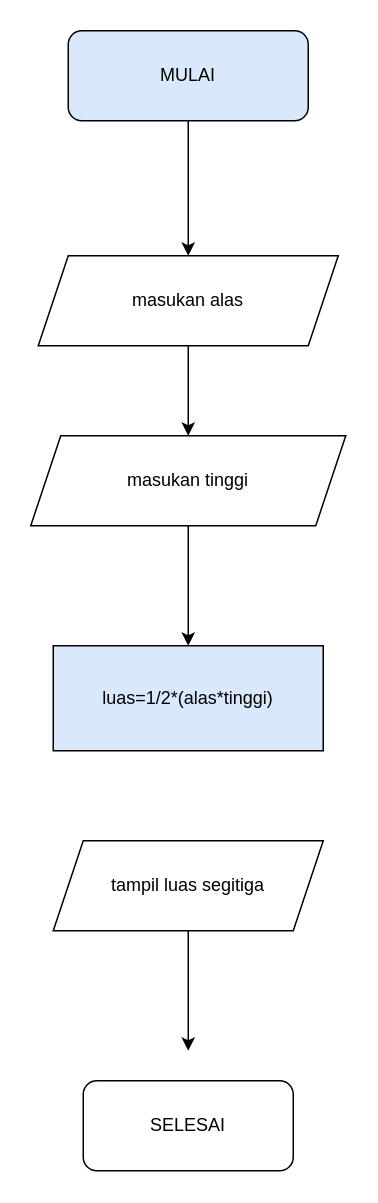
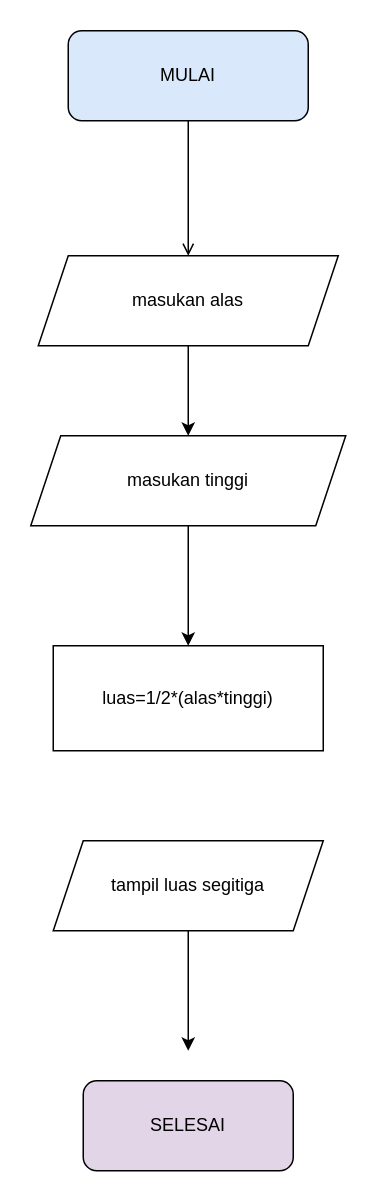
edge "MULAI" -> "masukan alas": arrowhead classic -> open
node "luas=1/2*(alas*tinggi)": fillcolor #dae8fc -> #ffffff
node "SELESAI": fillcolor #ffffff -> #e1d5e7
